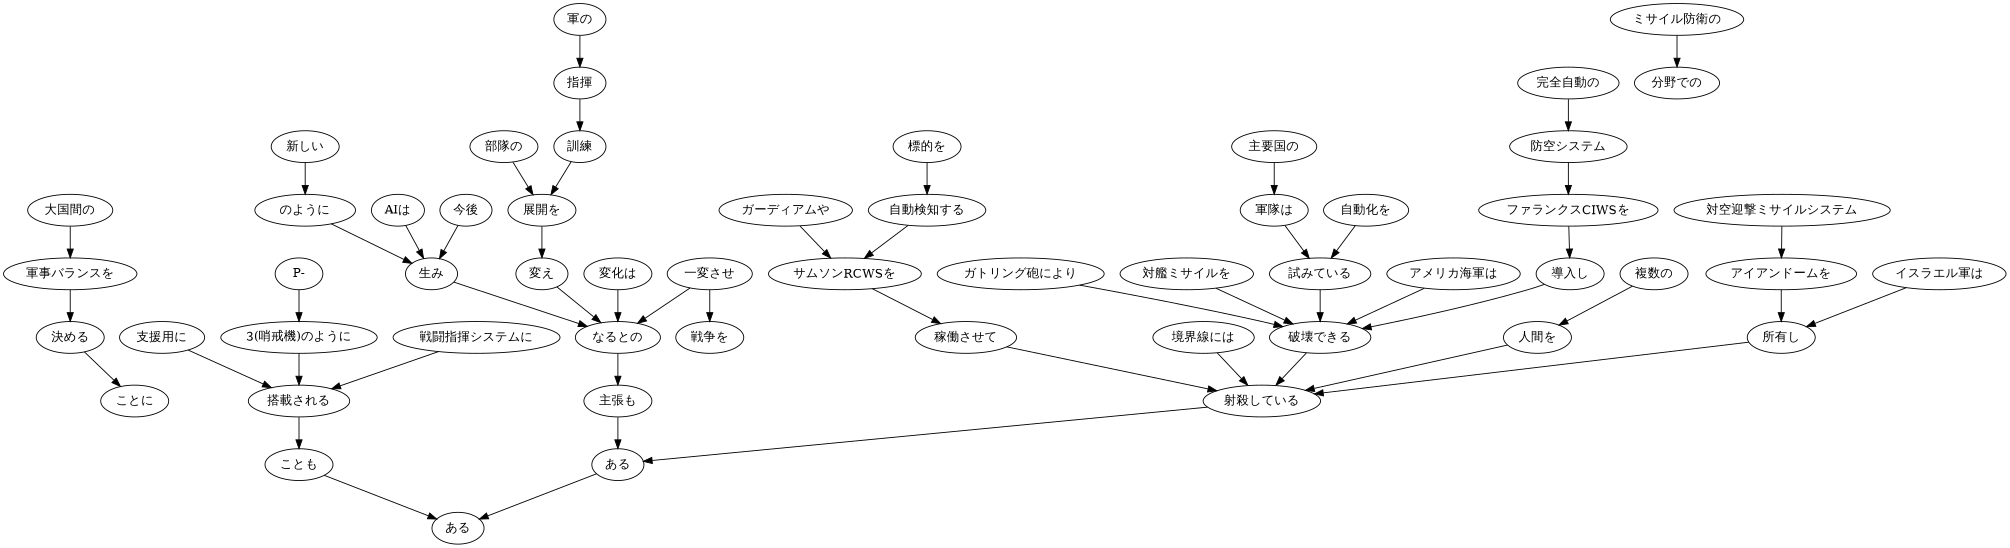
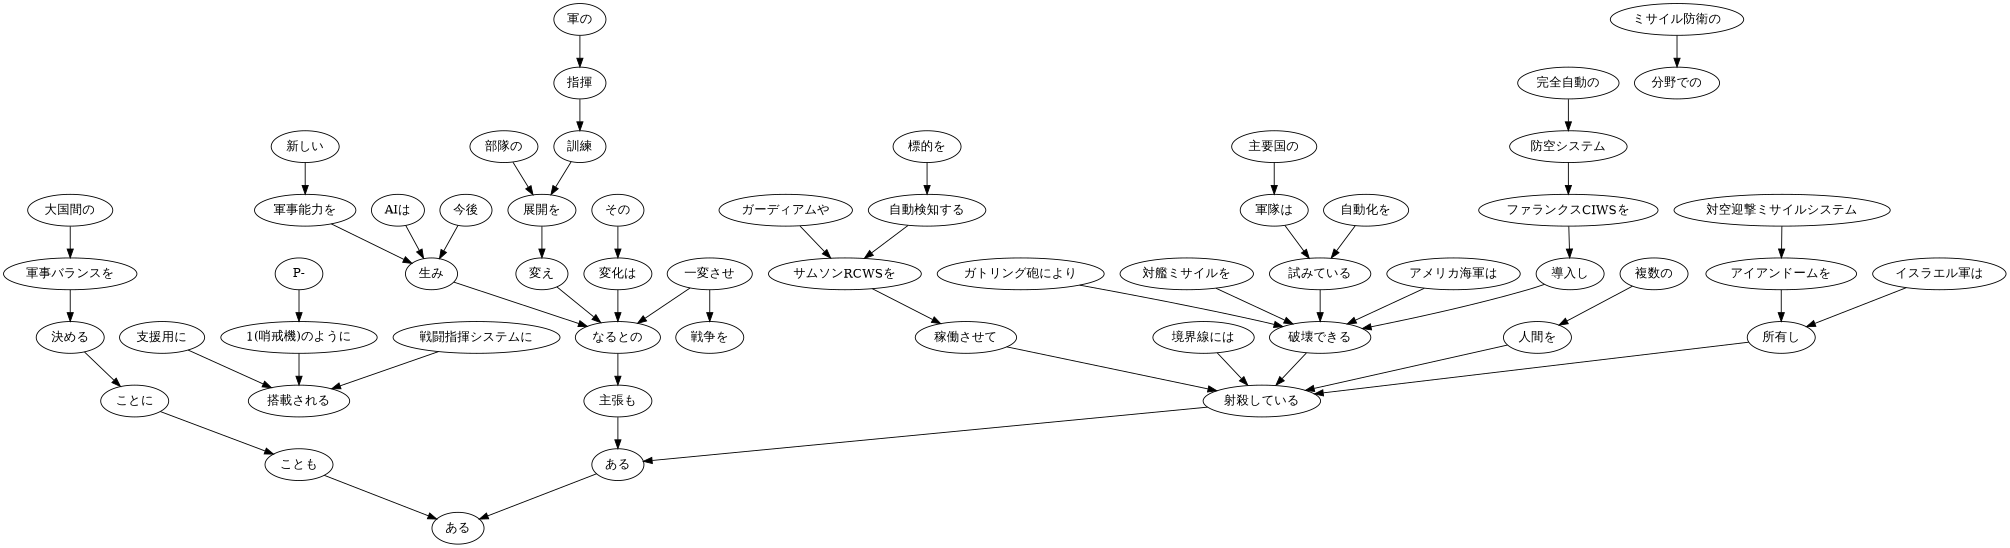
node "のように": label "のように" -> "軍事能力を"
node "その": added
node "3(哨戒機)のように": label "3(哨戒機)のように" -> "1(哨戒機)のように"
edge "搭載される" -> "ことも": now "ことに" -> "ことも"
